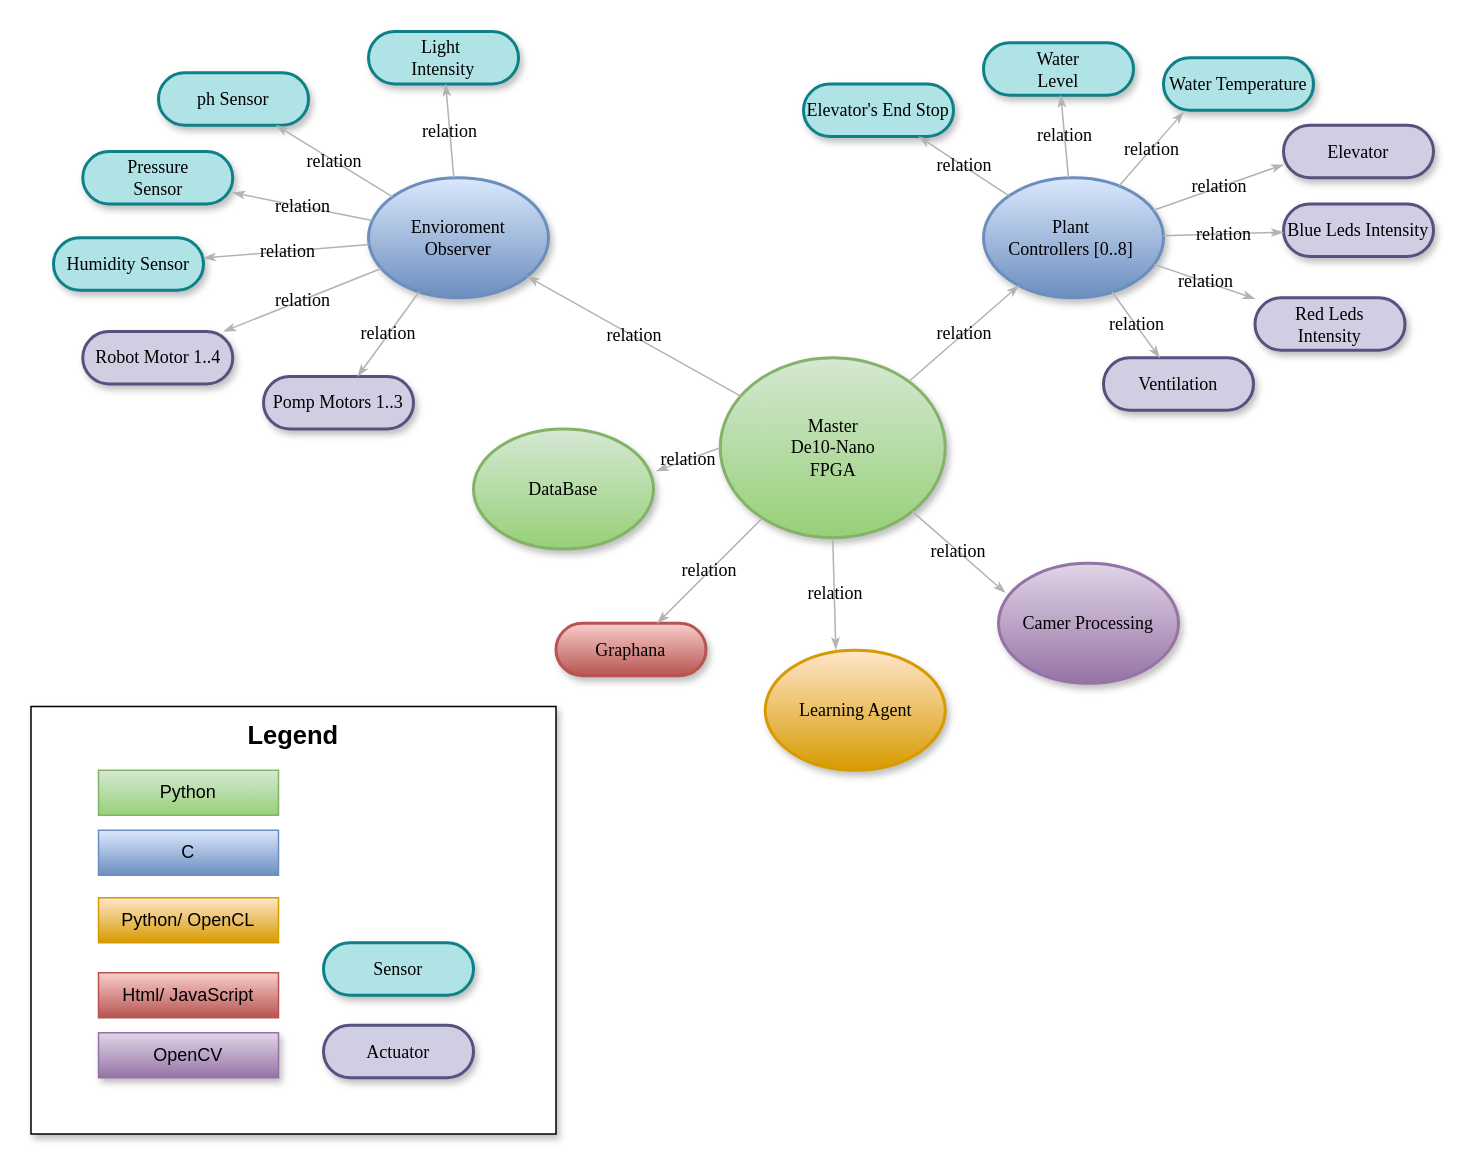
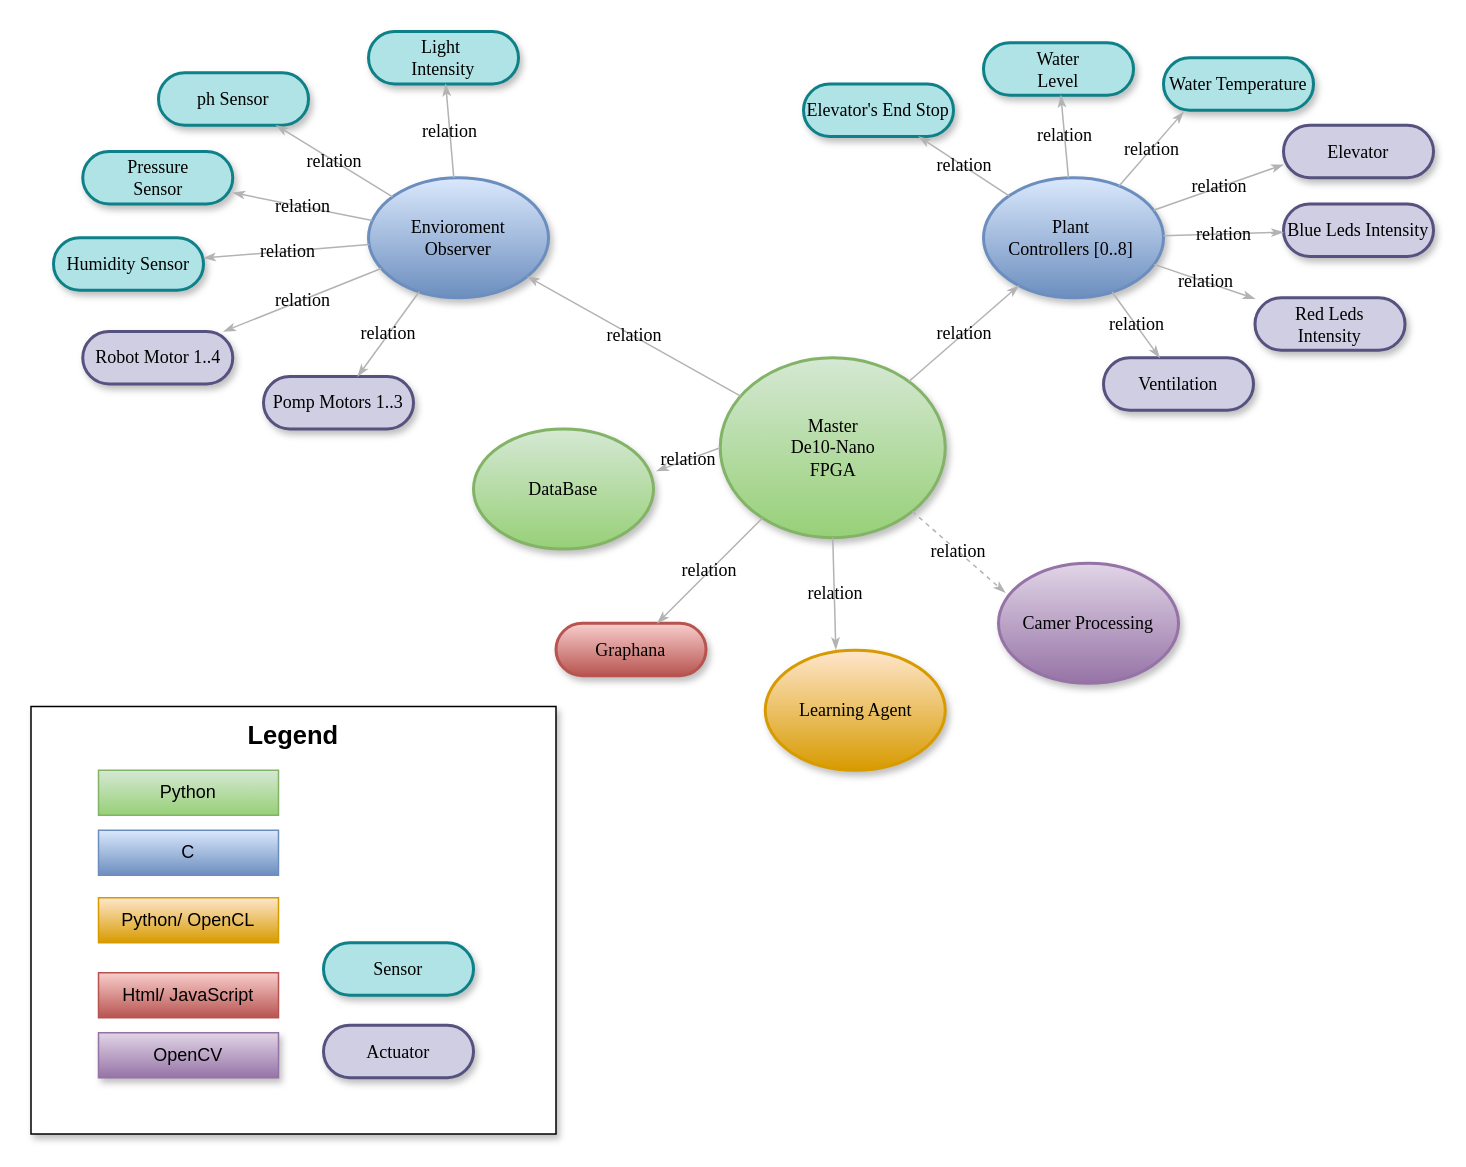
edge "Master De10-Nano FPGA" -> "Camer Processing": style solid -> dashed
